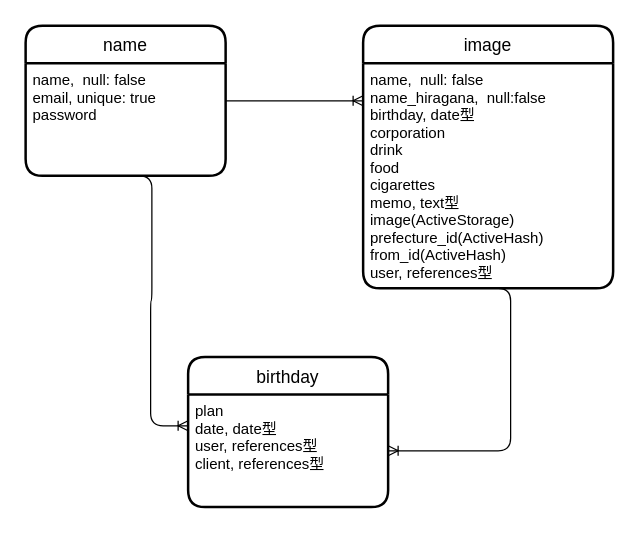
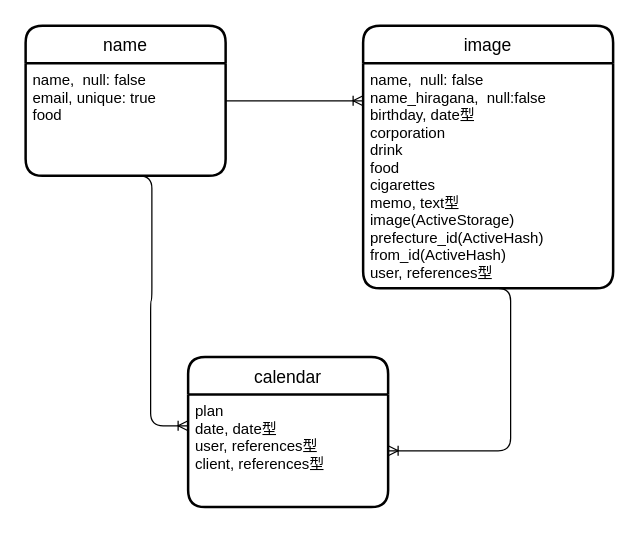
node "name, null: false email, unique: true password": label "name, null: false email, unique: true password" -> "name, null: false email, unique: true food"
node "birthday": label "birthday" -> "calendar"
